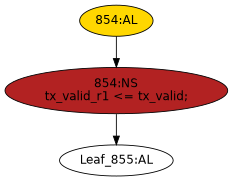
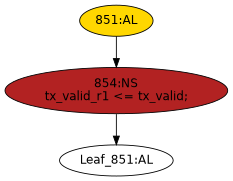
node "854:AL": label "854:AL" -> "851:AL"
node "Leaf_855:AL": label "Leaf_855:AL" -> "Leaf_851:AL"
